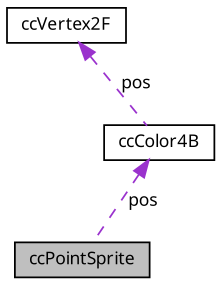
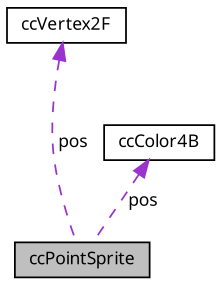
edge "ccColor4B" -> "ccVertex2F": now "ccPointSprite" -> "ccVertex2F"
